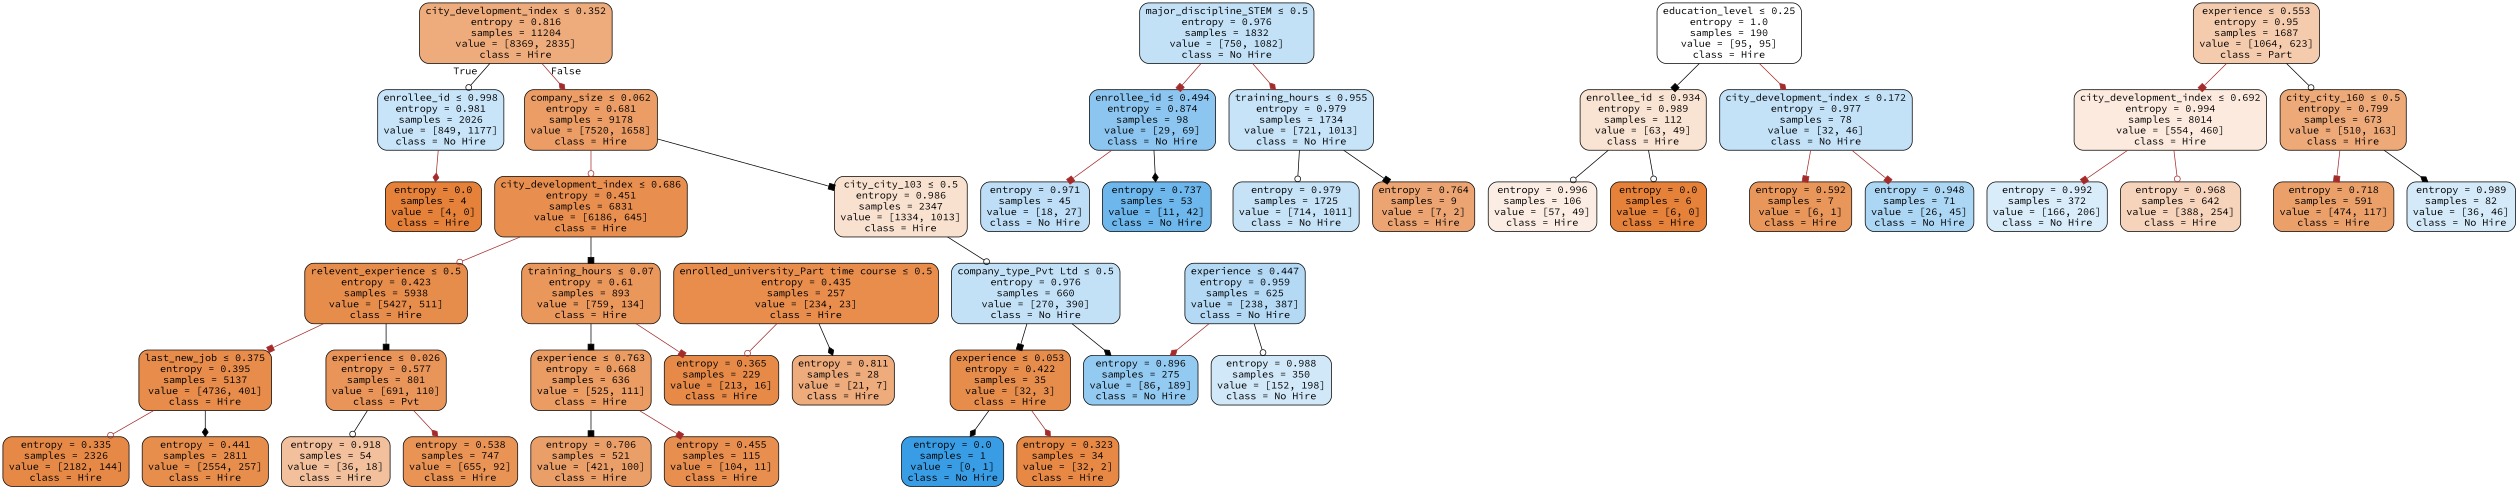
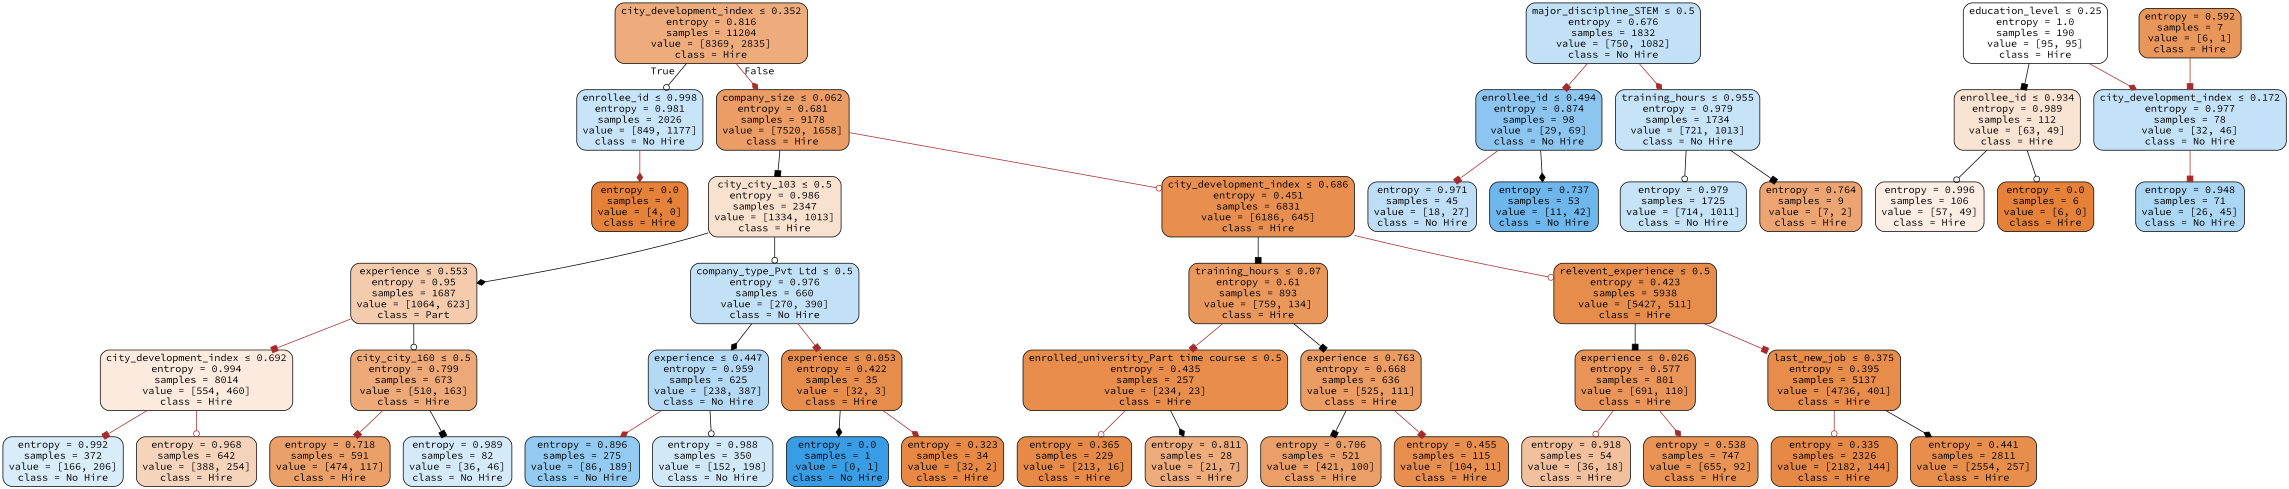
node "major_discipline_STEM ≤ 0.5": text "entropy = 0.976" -> "entropy = 0.676"
edge "city_development_index ≤ 0.172" -> "entropy = 0.592": reversed
edge "city_city_160 ≤ 0.5" -> "entropy = 0.989": arrowhead diamond -> box
edge "city_city_103 ≤ 0.5" -> "experience ≤ 0.553": added
edge "company_type_Pvt Ltd ≤ 0.5" -> "experience ≤ 0.053": color black -> brown
edge "company_type_Pvt Ltd ≤ 0.5" -> "entropy = 0.896": now "company_type_Pvt Ltd ≤ 0.5" -> "experience ≤ 0.447"
edge "training_hours ≤ 0.07" -> "entropy = 0.365": now "training_hours ≤ 0.07" -> "enrolled_university_Part time course ≤ 0.5"
node "experience ≤ 0.026": text "class = Pvt" -> "class = Hire"
edge "experience ≤ 0.026" -> "entropy = 0.918": color black -> brown
